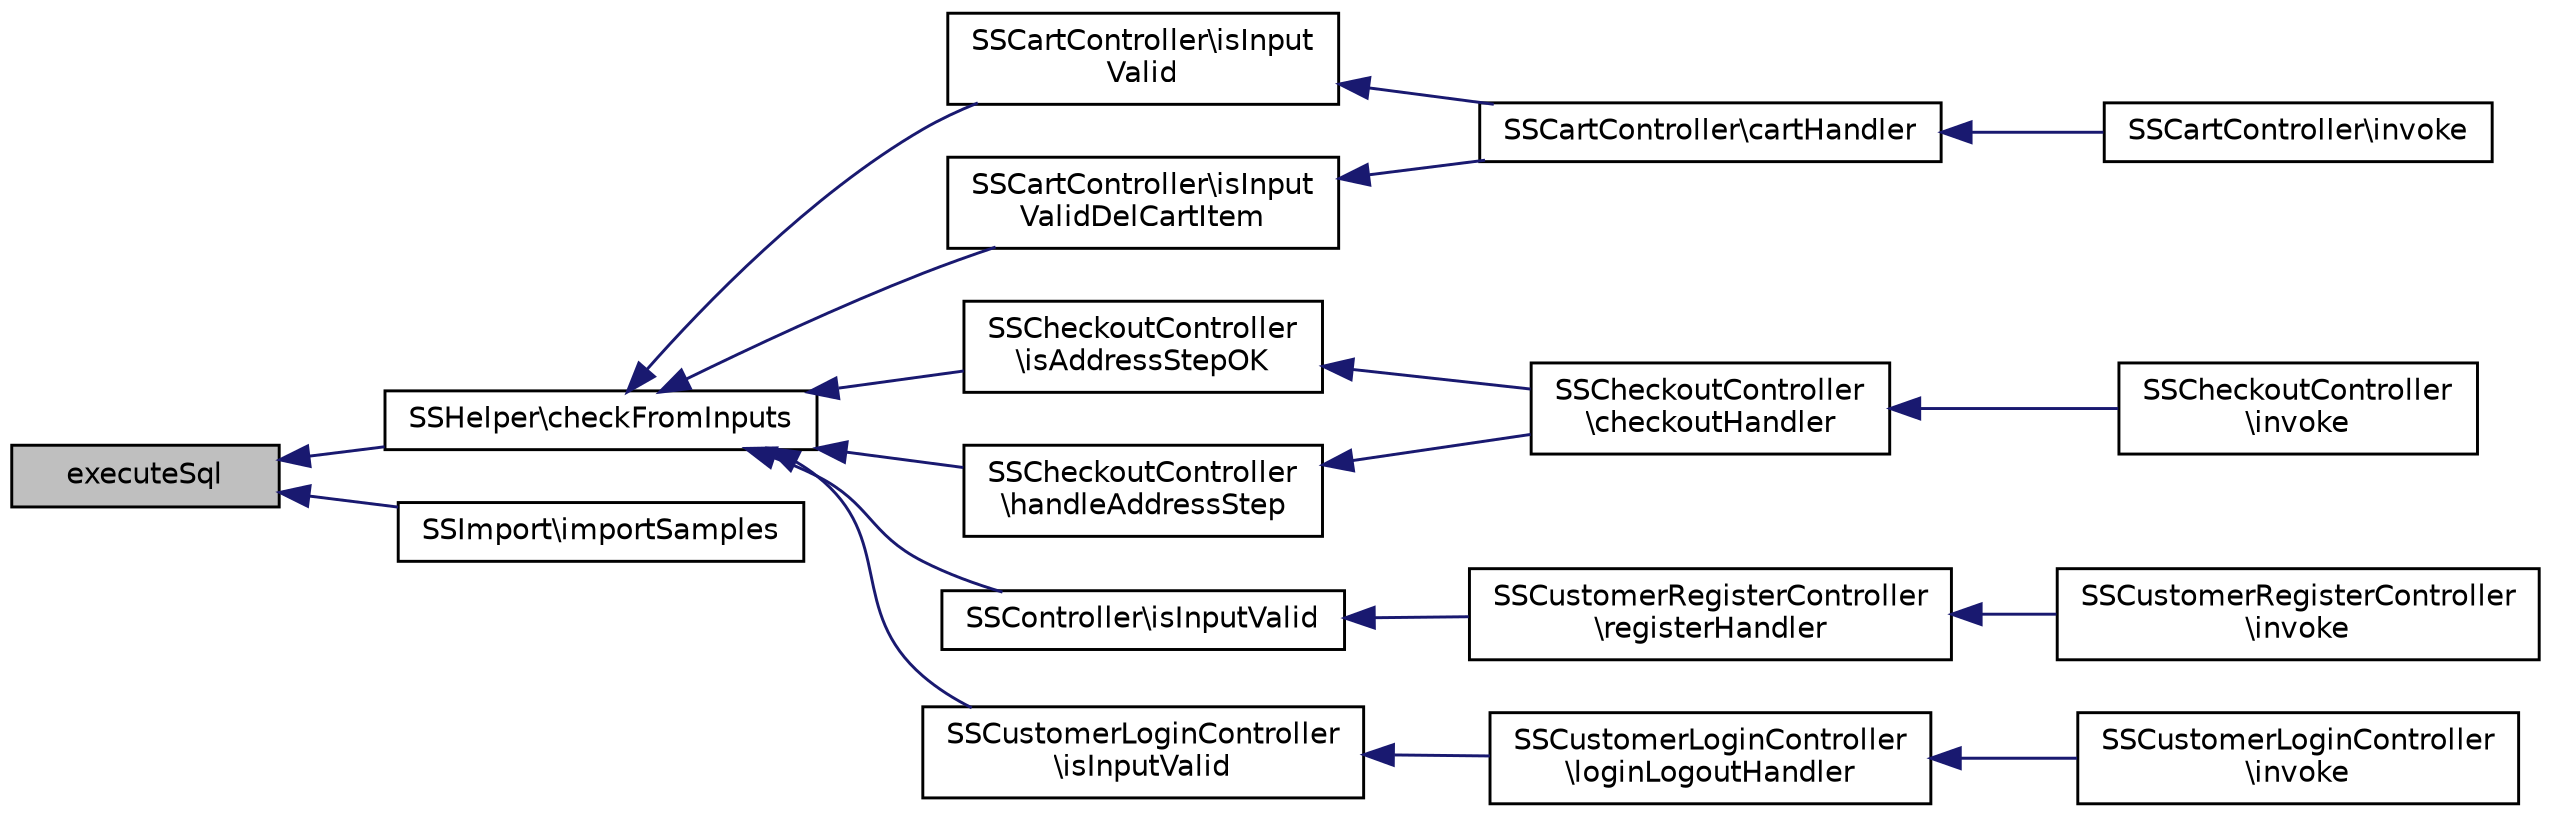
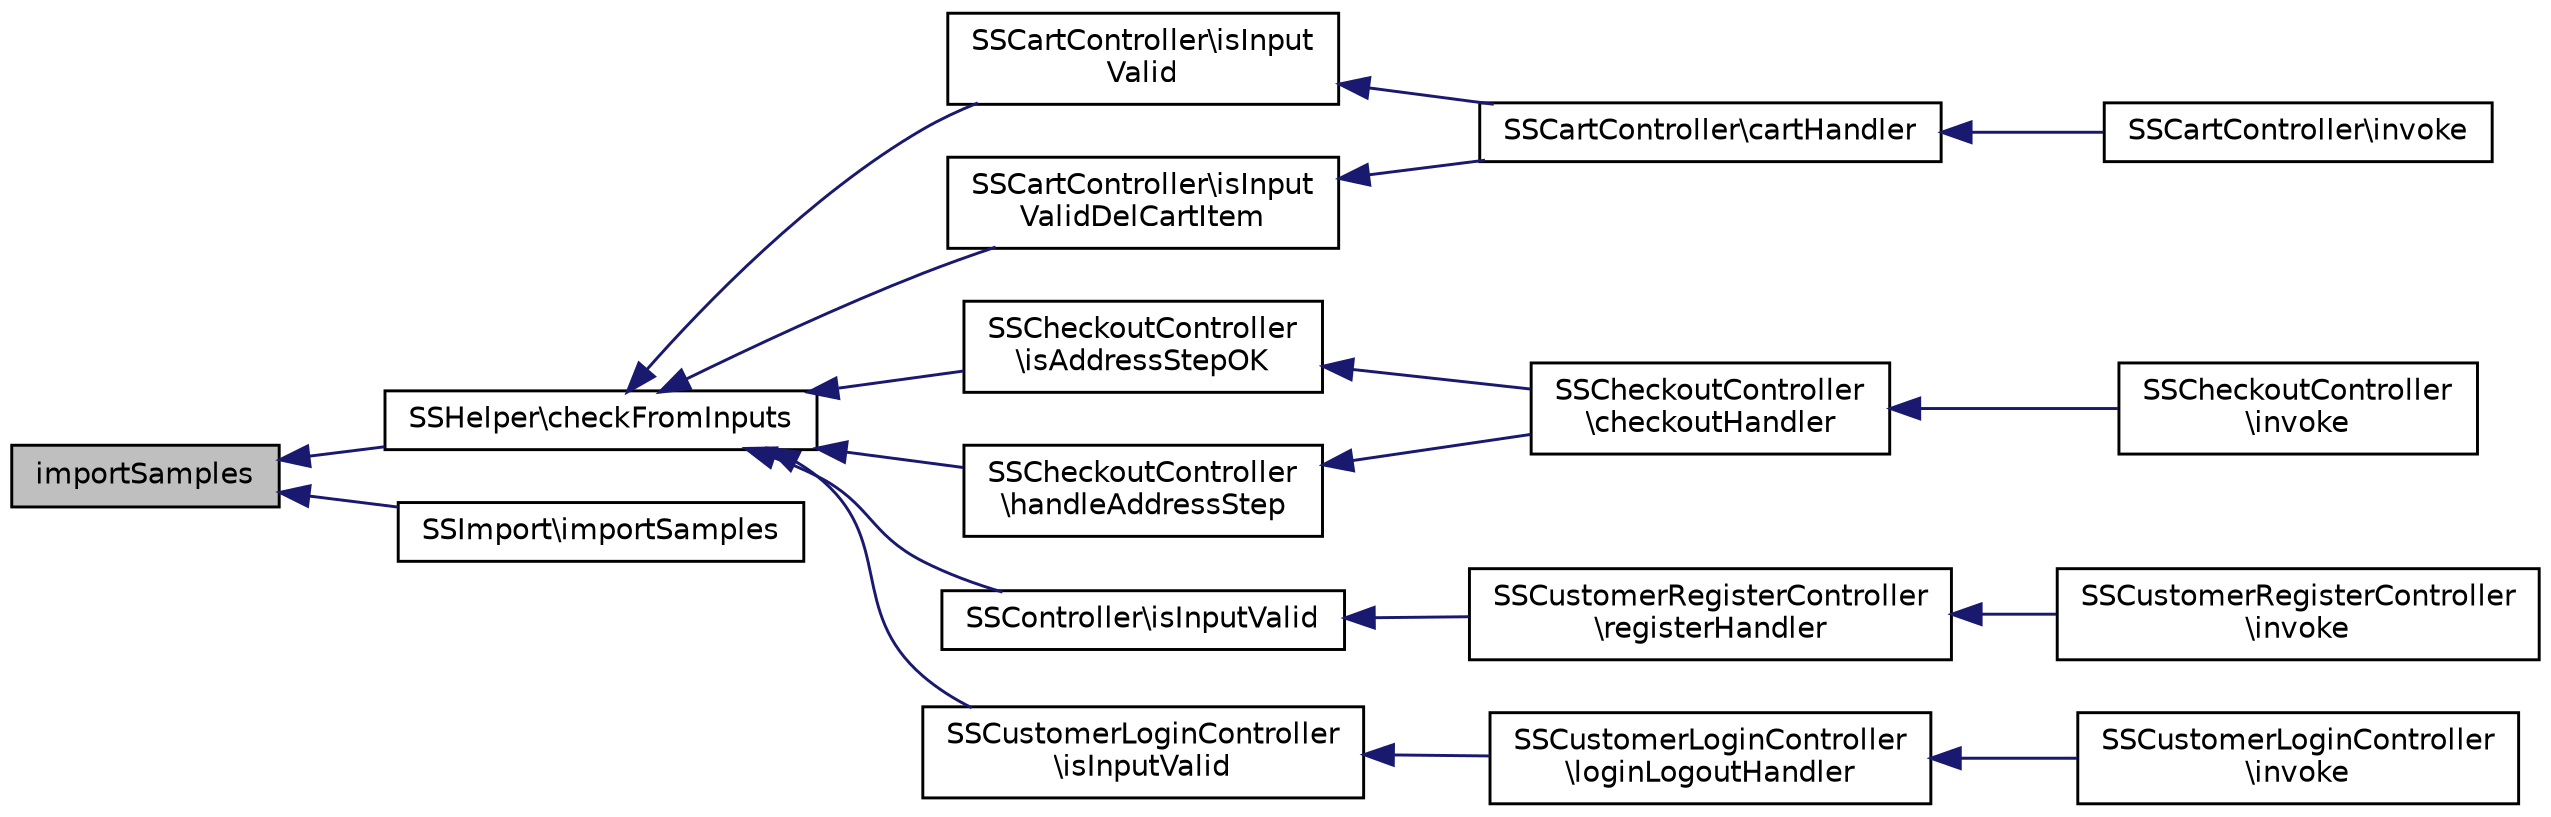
node "executeSql": label "executeSql" -> "importSamples"
